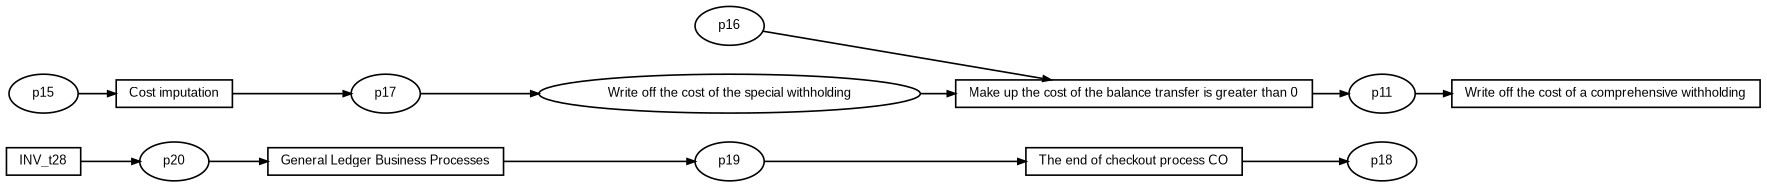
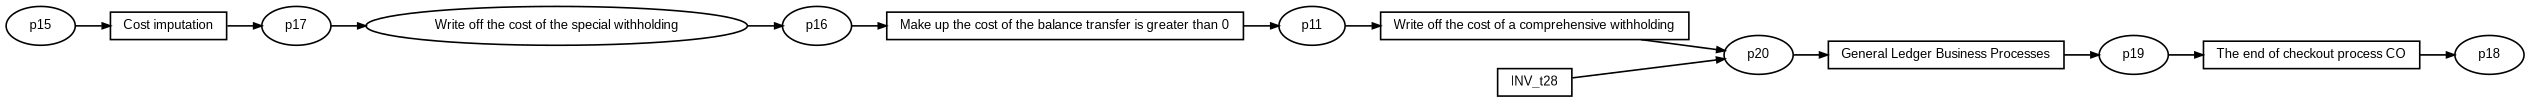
edge "Write off the cost of a comprehensive withholding" -> "p20": added
edge "Write off the cost of the special withholding" -> "Make up the cost of the balance transfer is greater than 0": now "Write off the cost of the special withholding" -> "p16"
